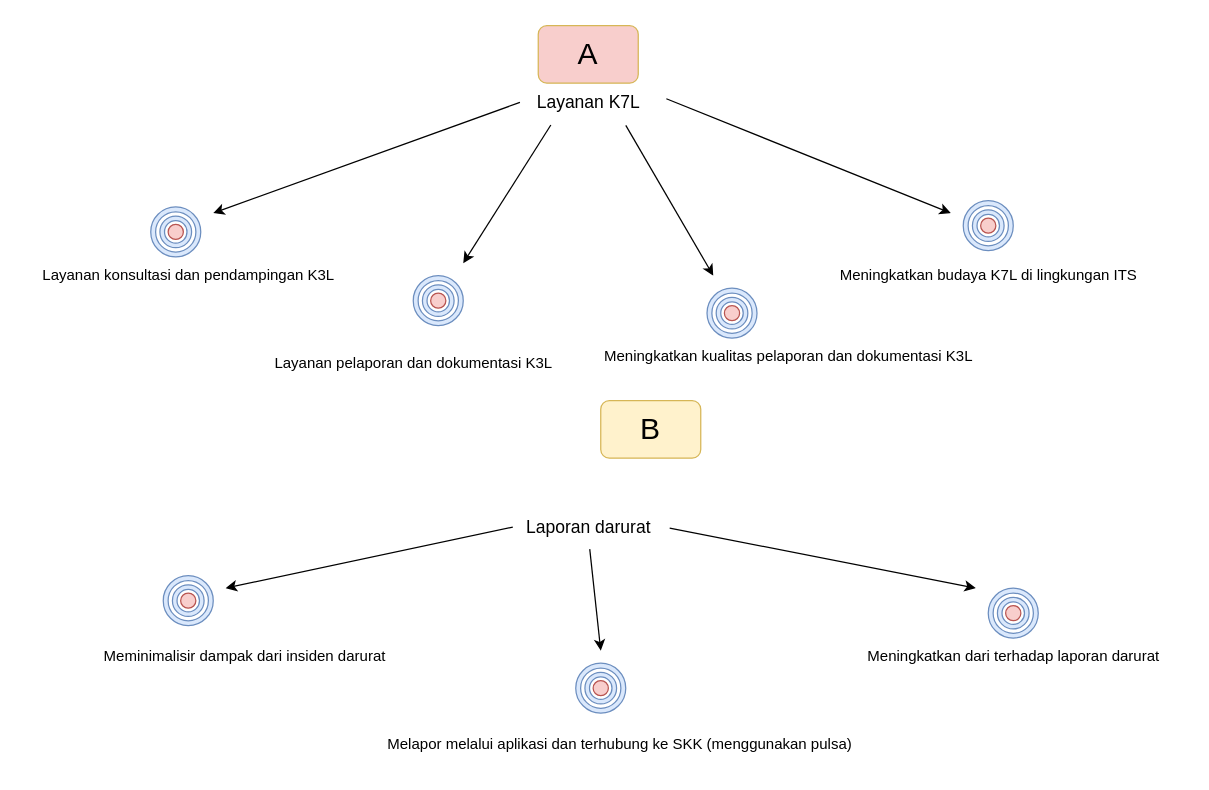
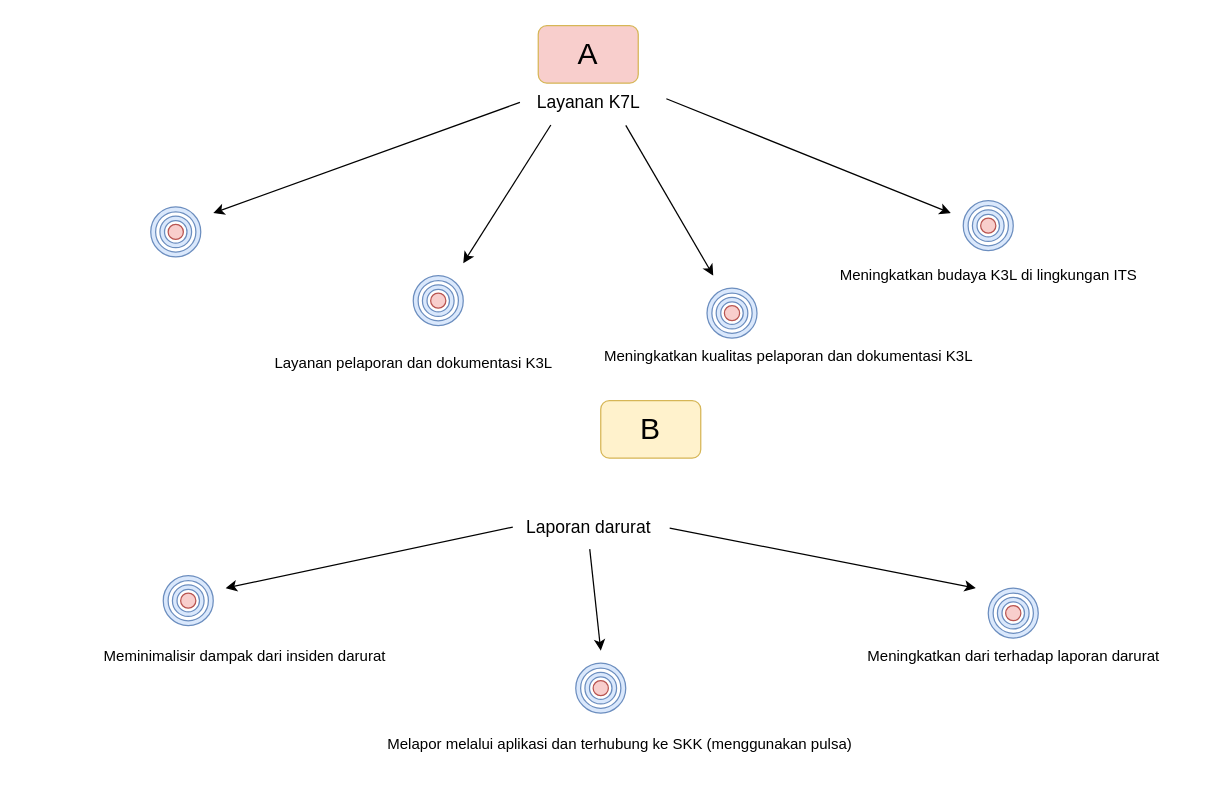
node "Layanan konsultasi dan pendampingan K3L": removed
node "Meningkatkan budaya K7L di lingkungan ITS": label "Meningkatkan budaya K7L di lingkungan ITS" -> "Meningkatkan budaya K3L di lingkungan ITS"
